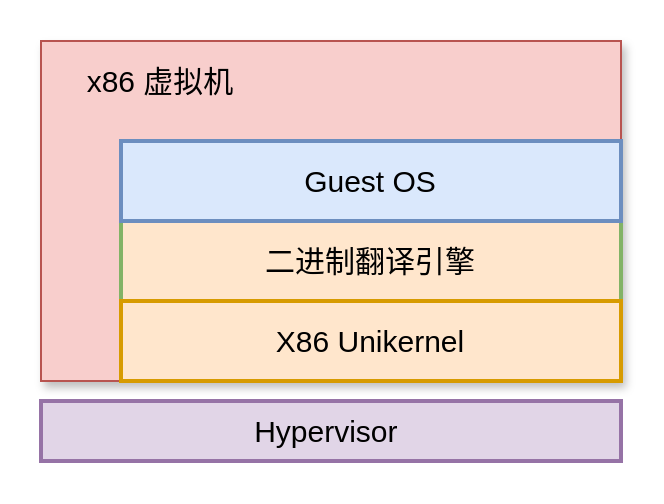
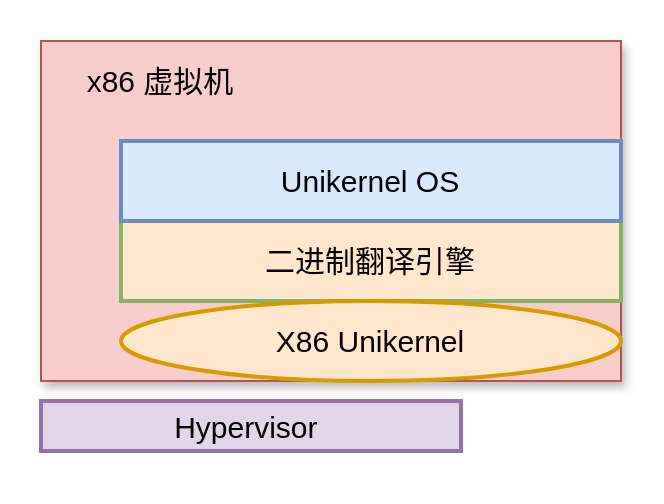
node "Guest OS": label "Guest OS" -> "Unikernel OS"
node "X86 Unikernel": shape rectangle -> ellipse
node "Hypervisor": size 580x60 -> 420x50
